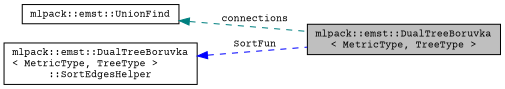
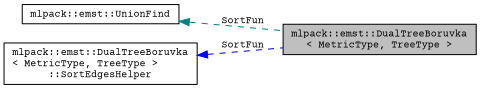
edge "mlpack::emst::DualTreeBoruvka < MetricType, TreeType >" -> "mlpack::emst::UnionFind": label " connections" -> " SortFun"
